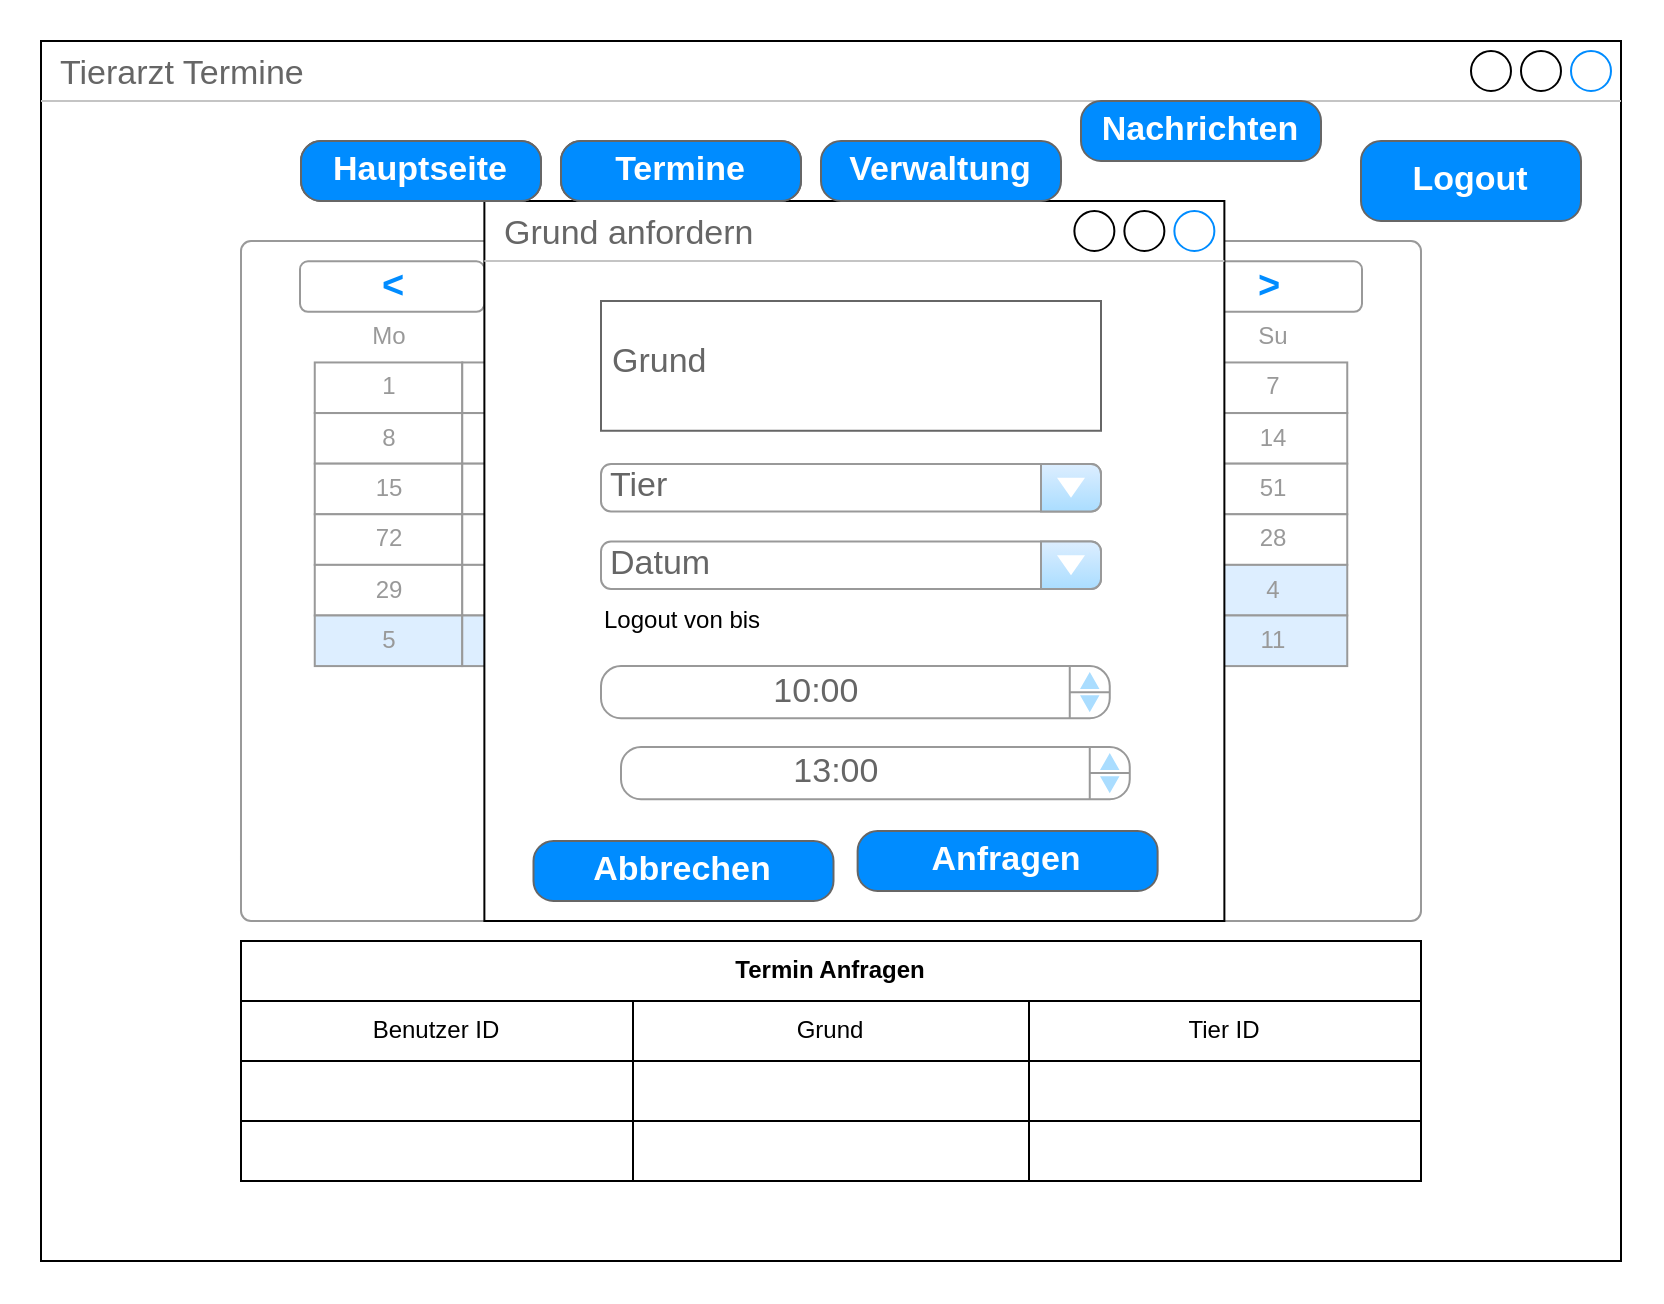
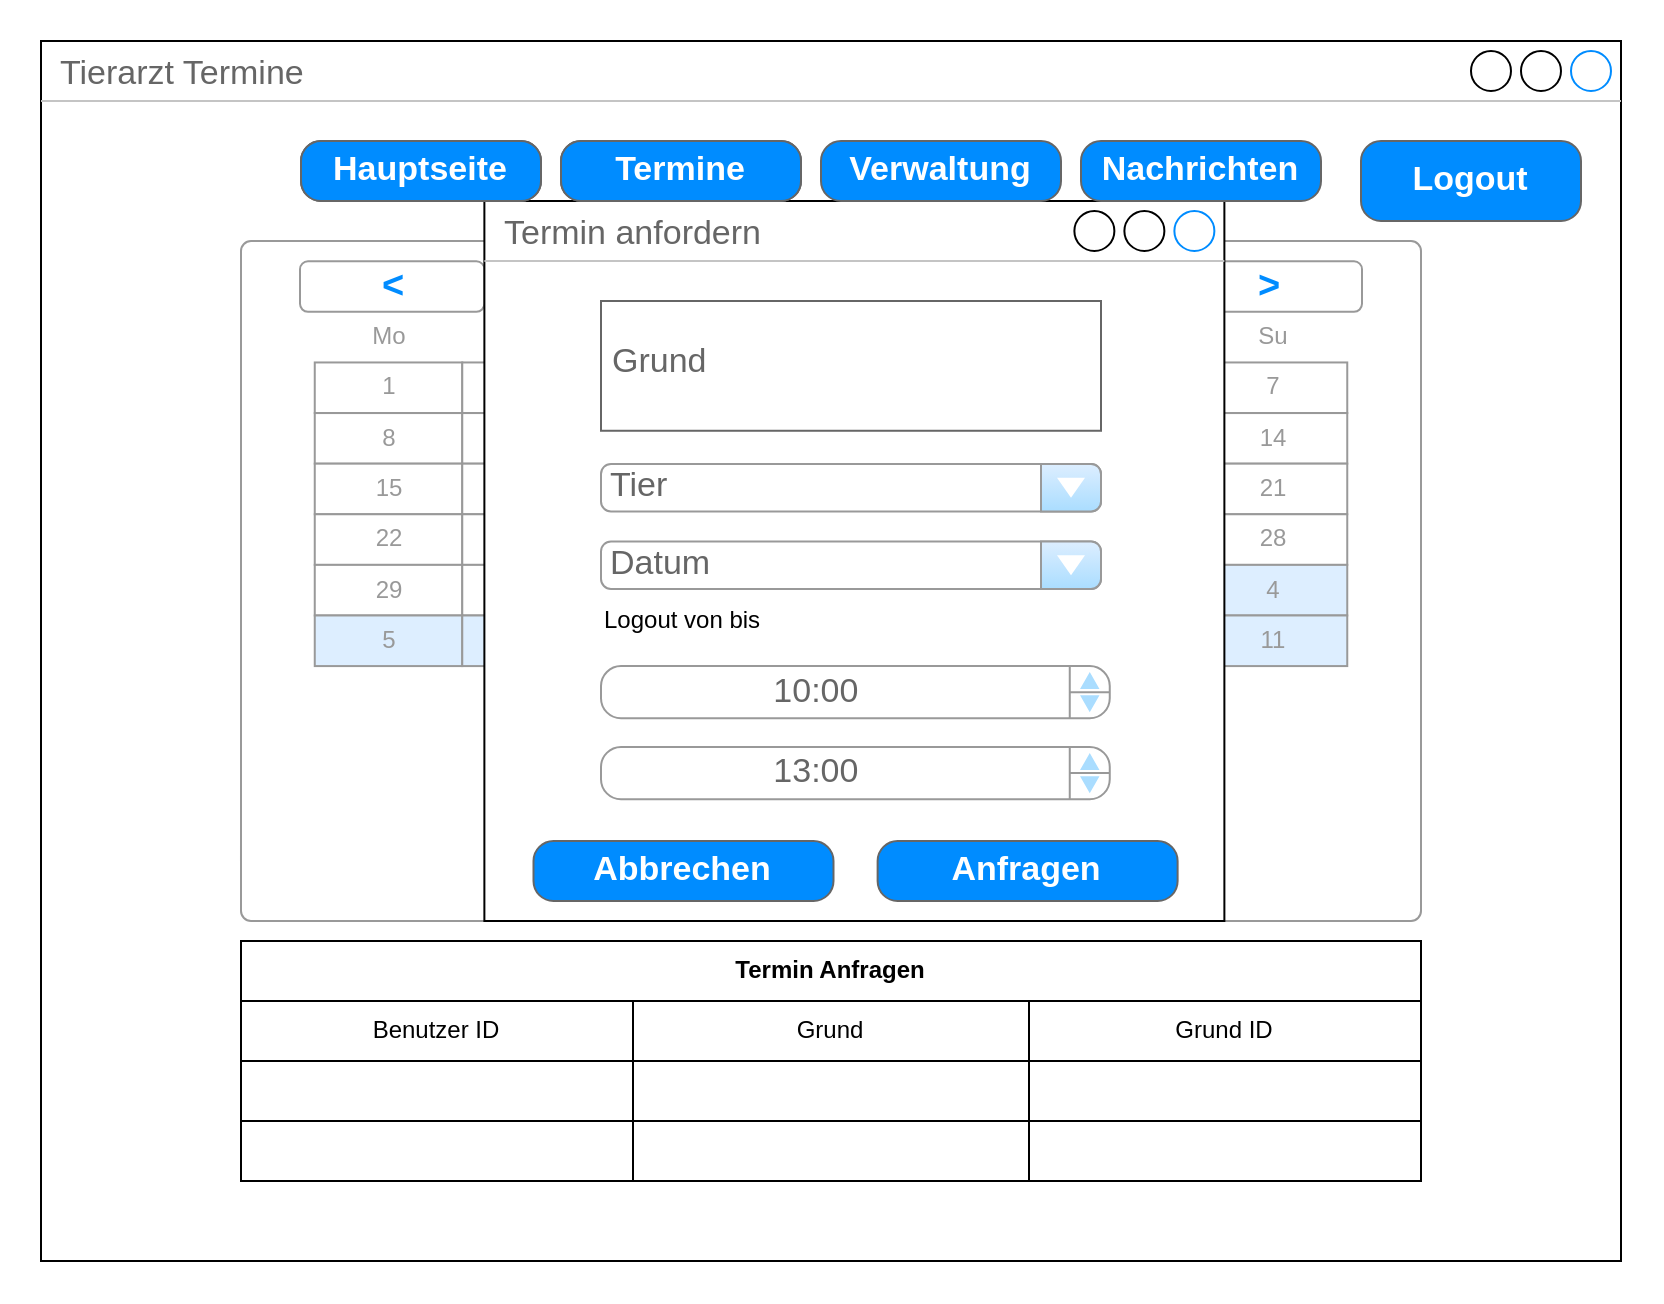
node "Nachrichten": moved (1201, 131) -> (1201, 171)
node "Grund anfordern": label "Grund anfordern" -> "Termin anfordern"
node "51": label "51" -> "21"
node "72": label "72" -> "22"
node "13:00": moved (875, 773) -> (855, 773)
node "Anfragen": moved (1008, 861) -> (1028, 871)
node "Tier ID": label "Tier ID" -> "Grund ID"
